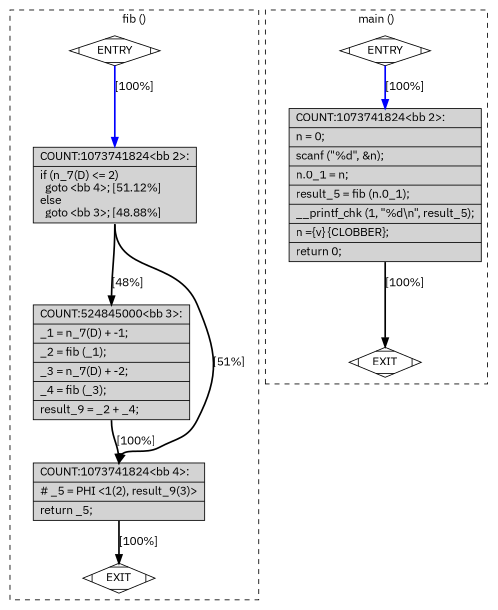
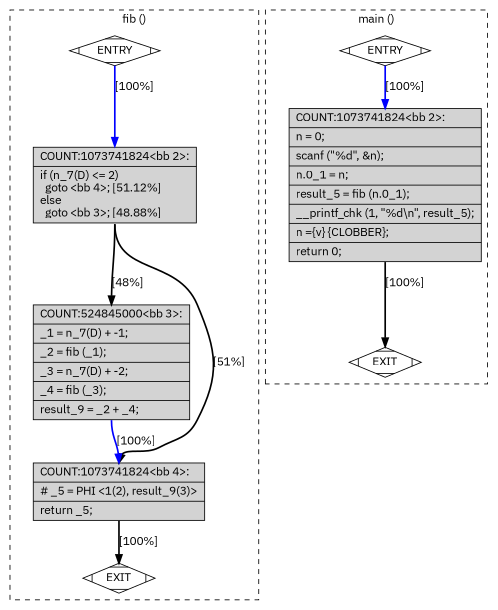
edge "COUNT:524845000<bb 3>:" -> "COUNT:1073741824<bb 4>:": color black -> blue
